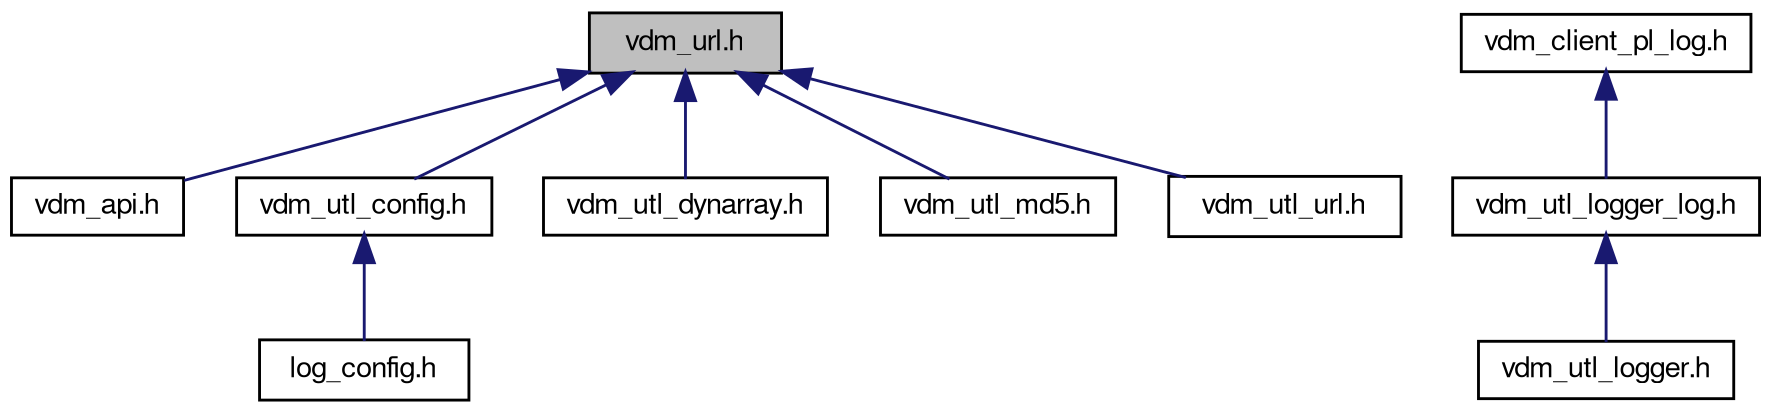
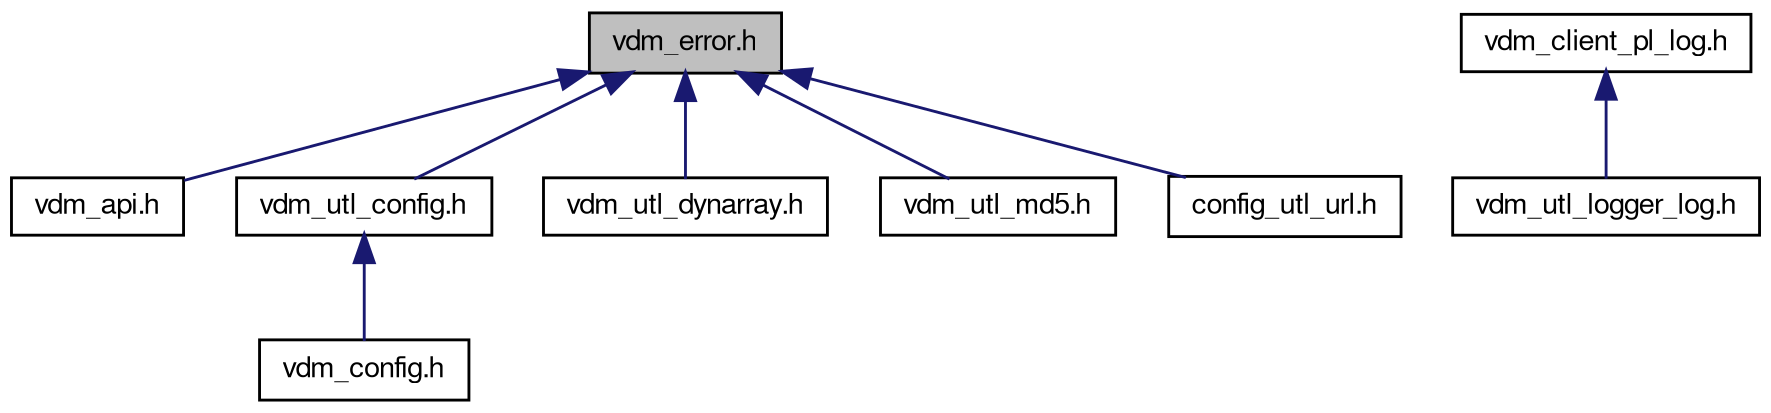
node "vdm_url.h": label "vdm_url.h" -> "vdm_error.h"
node "vdm_utl_url.h": label "vdm_utl_url.h" -> "config_utl_url.h"
node "log_config.h": label "log_config.h" -> "vdm_config.h"
node "vdm_utl_logger.h": removed
